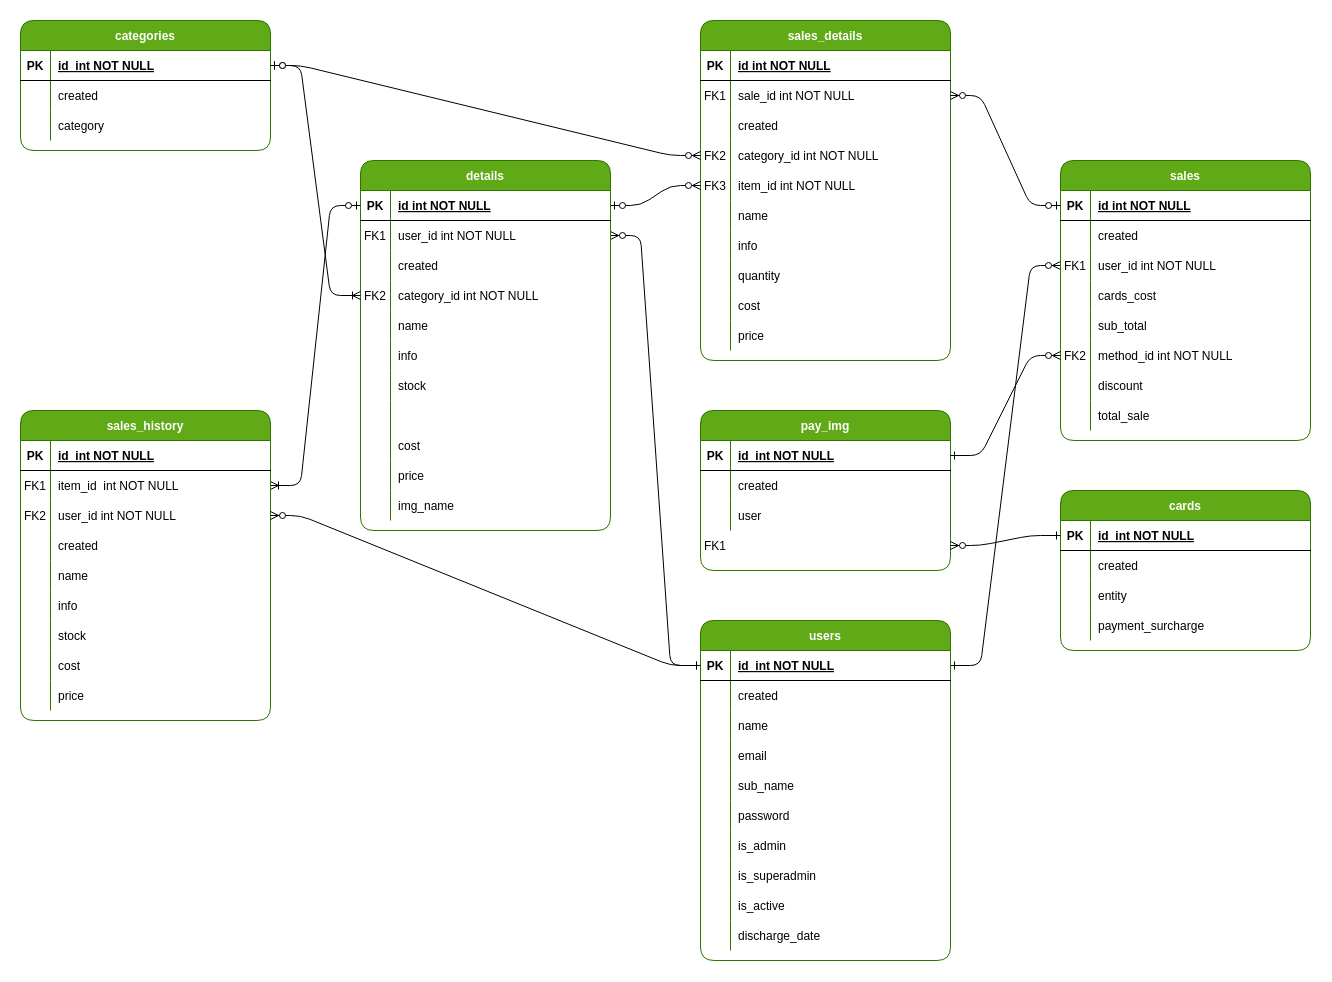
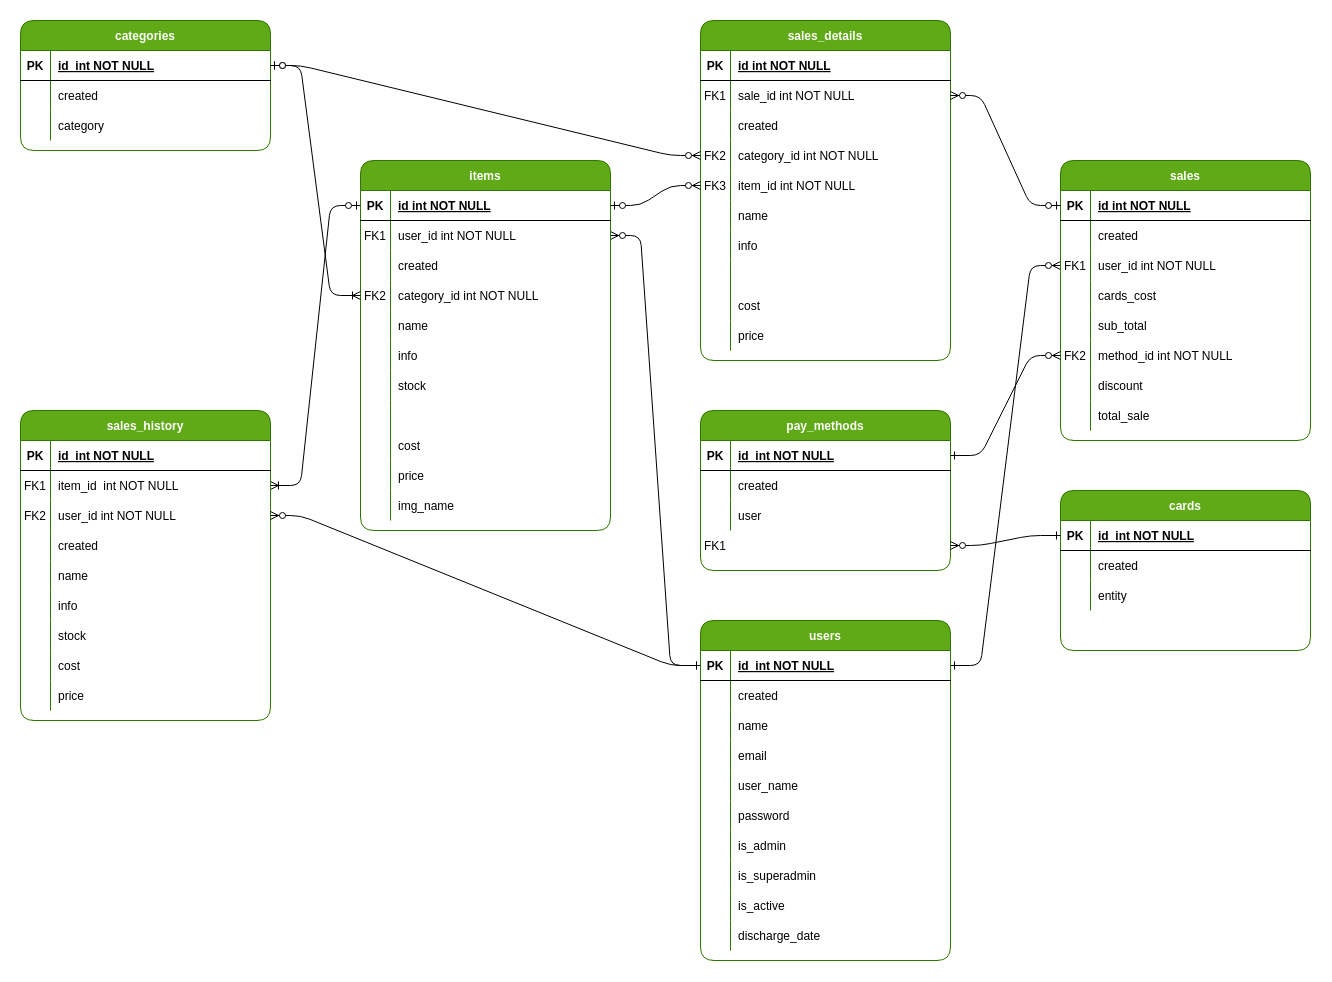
node "details": label "details" -> "items"
node "quantity": removed
node "pay_img": label "pay_img" -> "pay_methods"
node "payment_surcharge": removed
node "sub_name": label "sub_name" -> "user_name"
